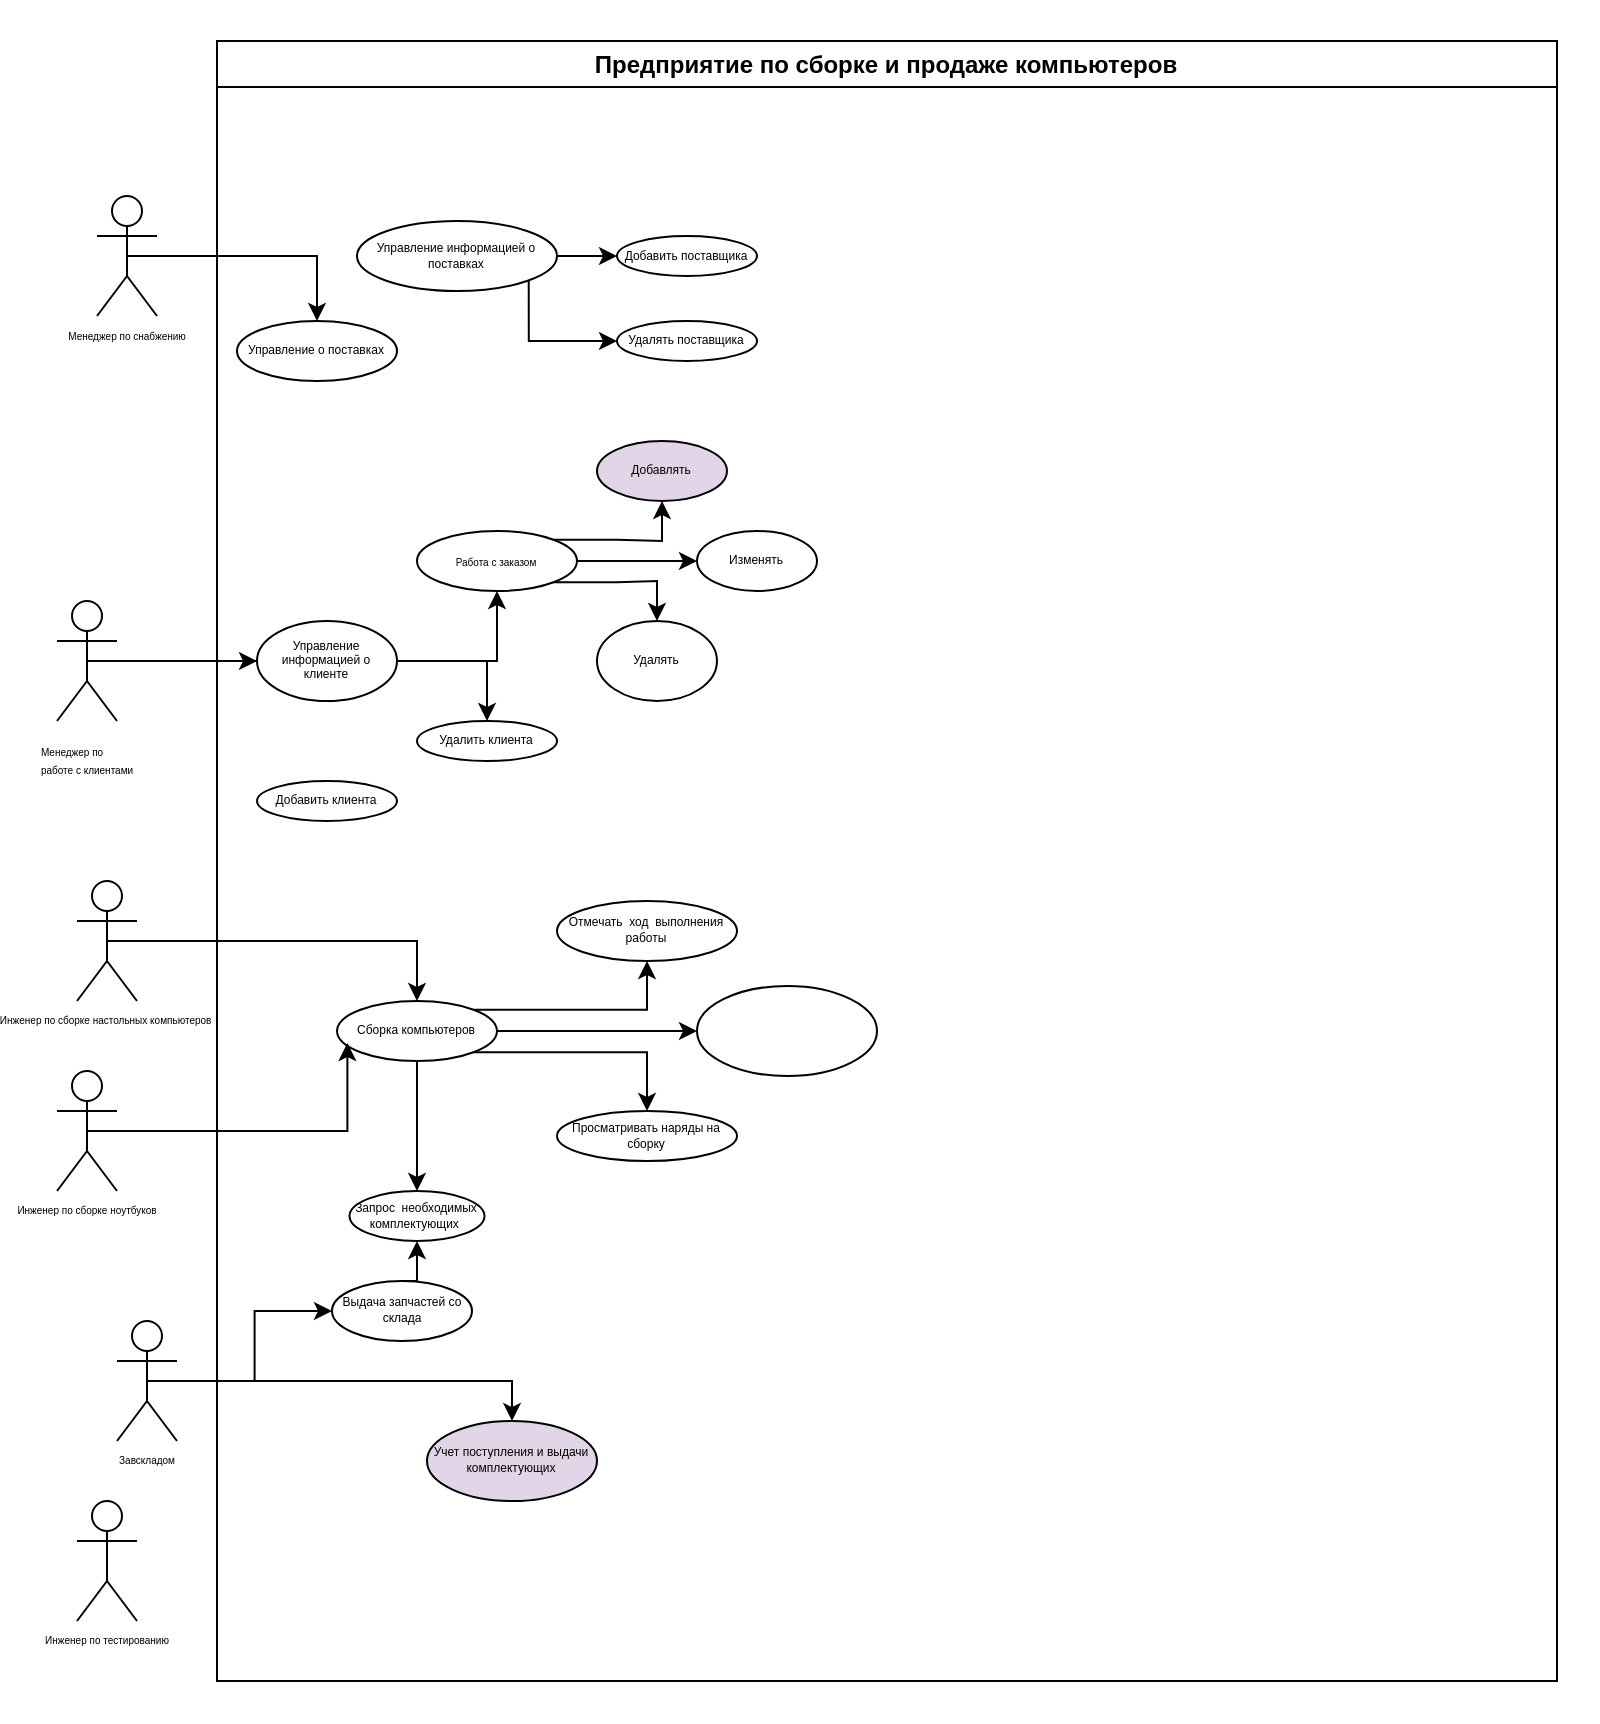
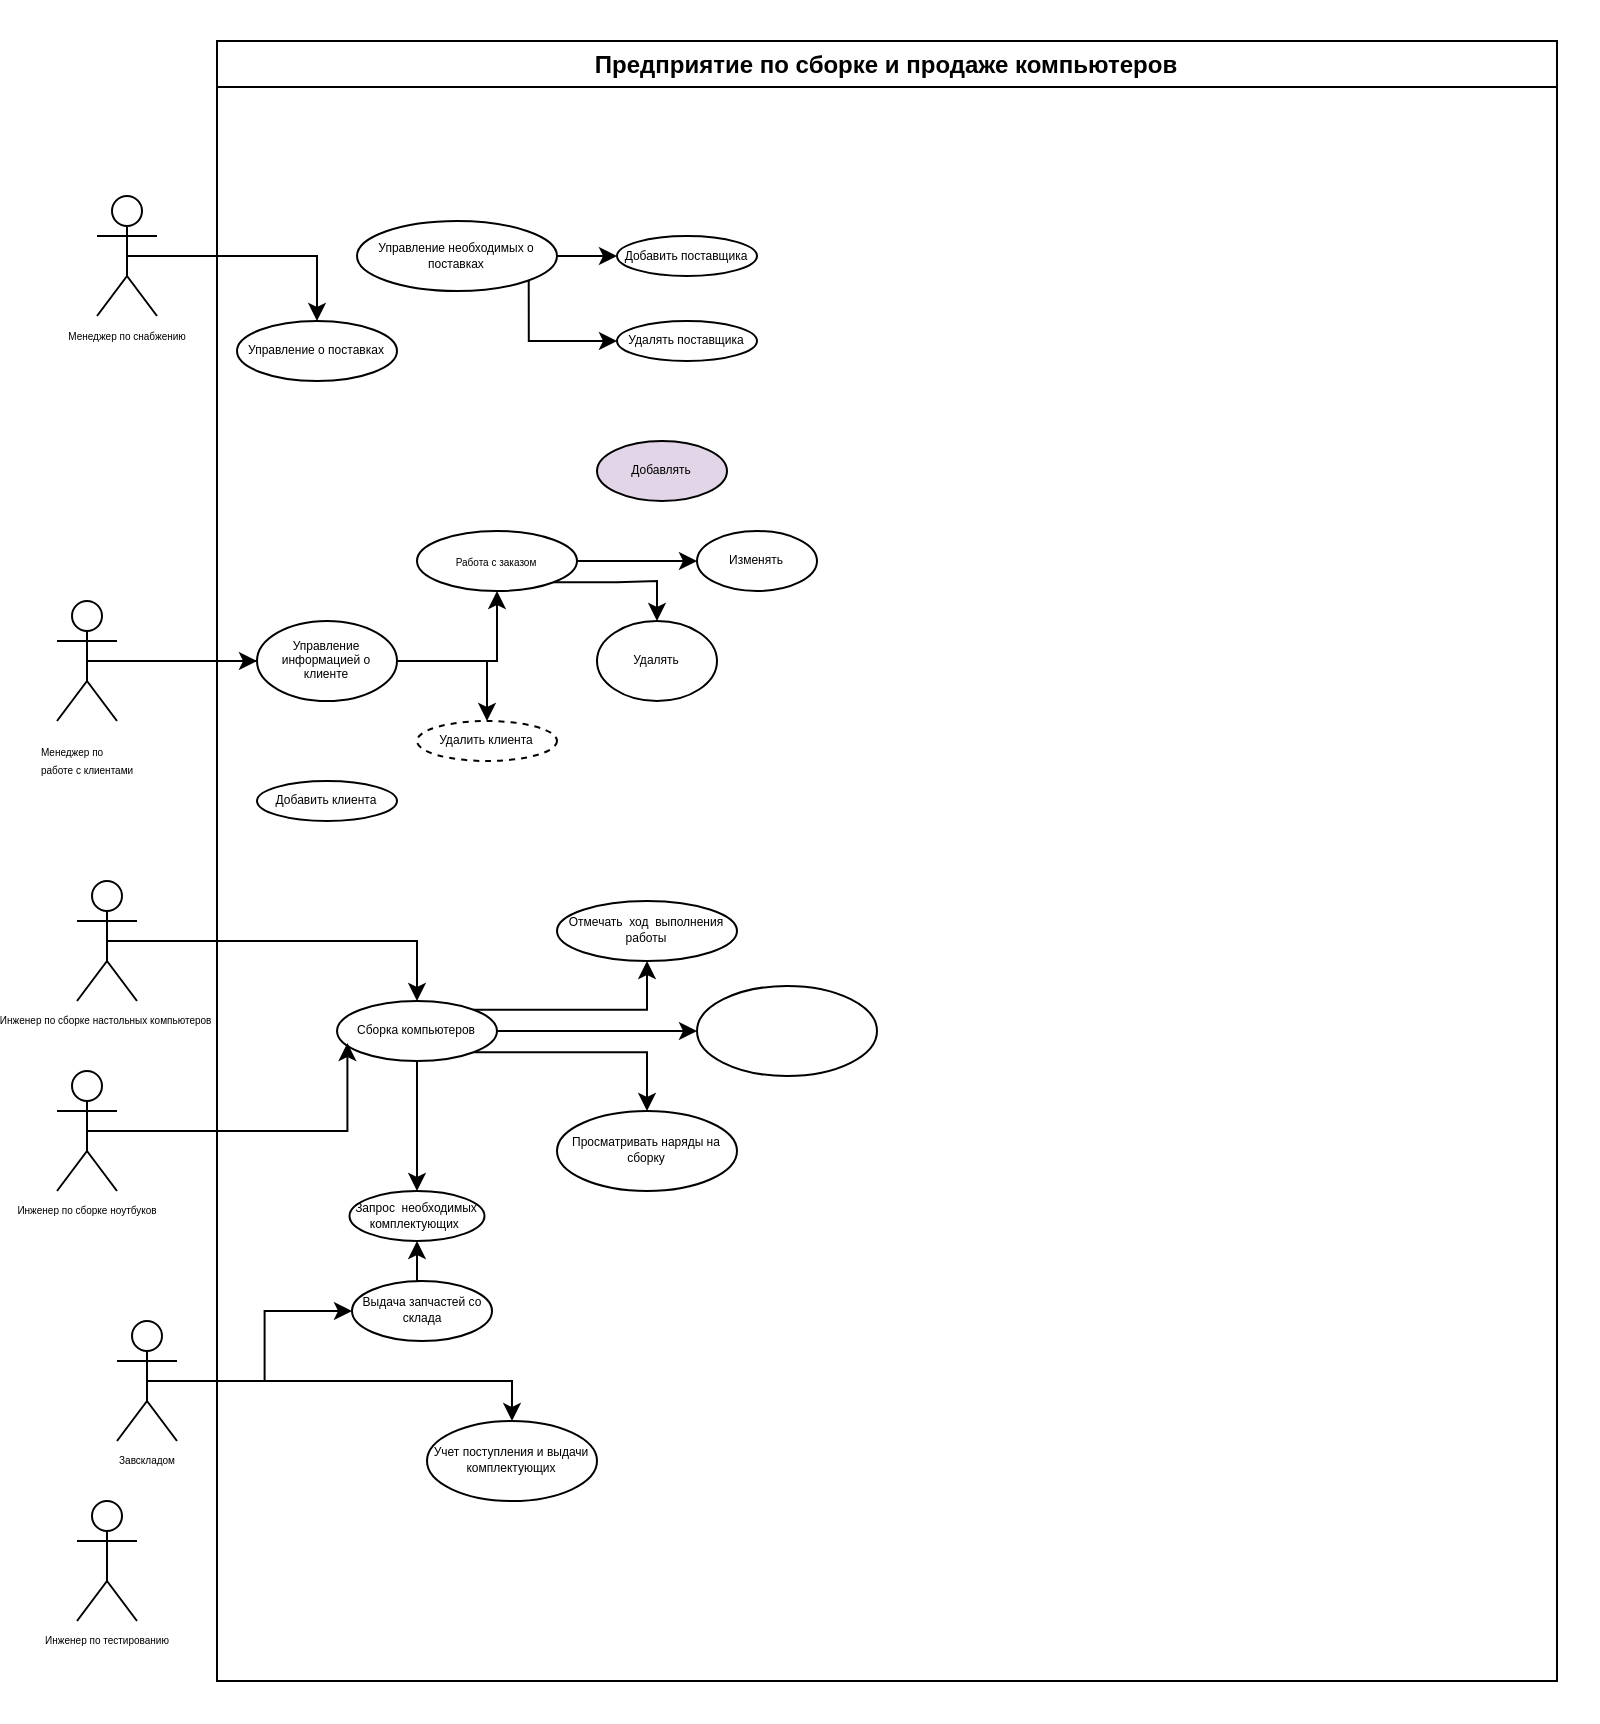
node "Управление информацией о поставках": label "Управление информацией о поставках" -> "Управление необходимых о поставках"
edge "Работа с заказом" -> "Добавлять": removed
node "Удалить клиента": style solid -> dashed
node "Просматривать наряды на сборку": size 180x50 -> 180x80
node "Выдача запчастей со склада": moved (402, 1311) -> (422, 1311)
node "Учет поступления и выдачи комплектующих": fillcolor #e1d5e7 -> #ffffff
